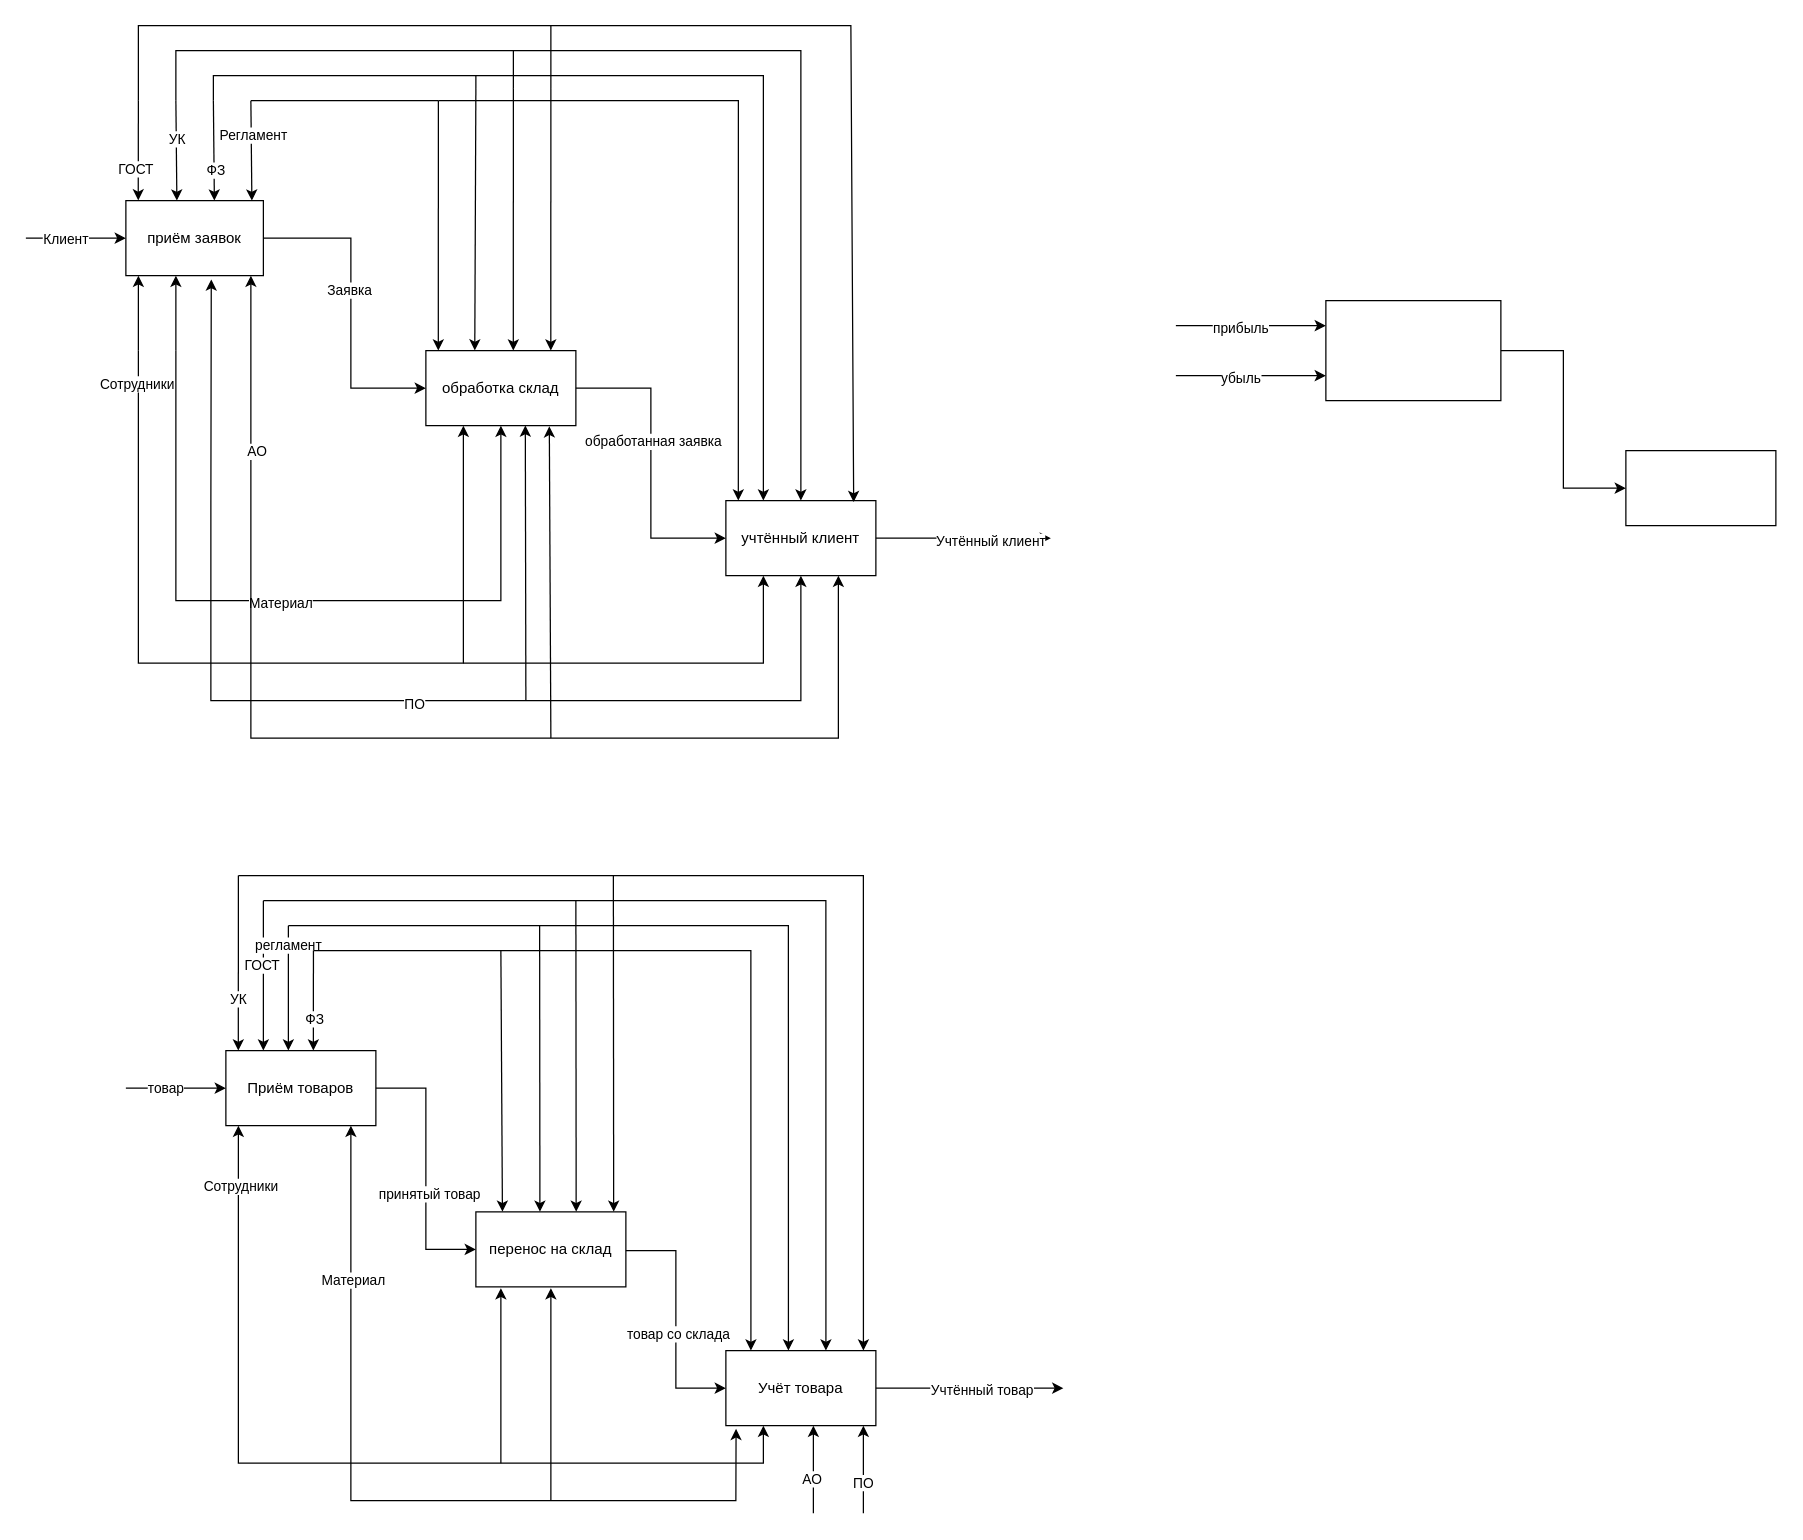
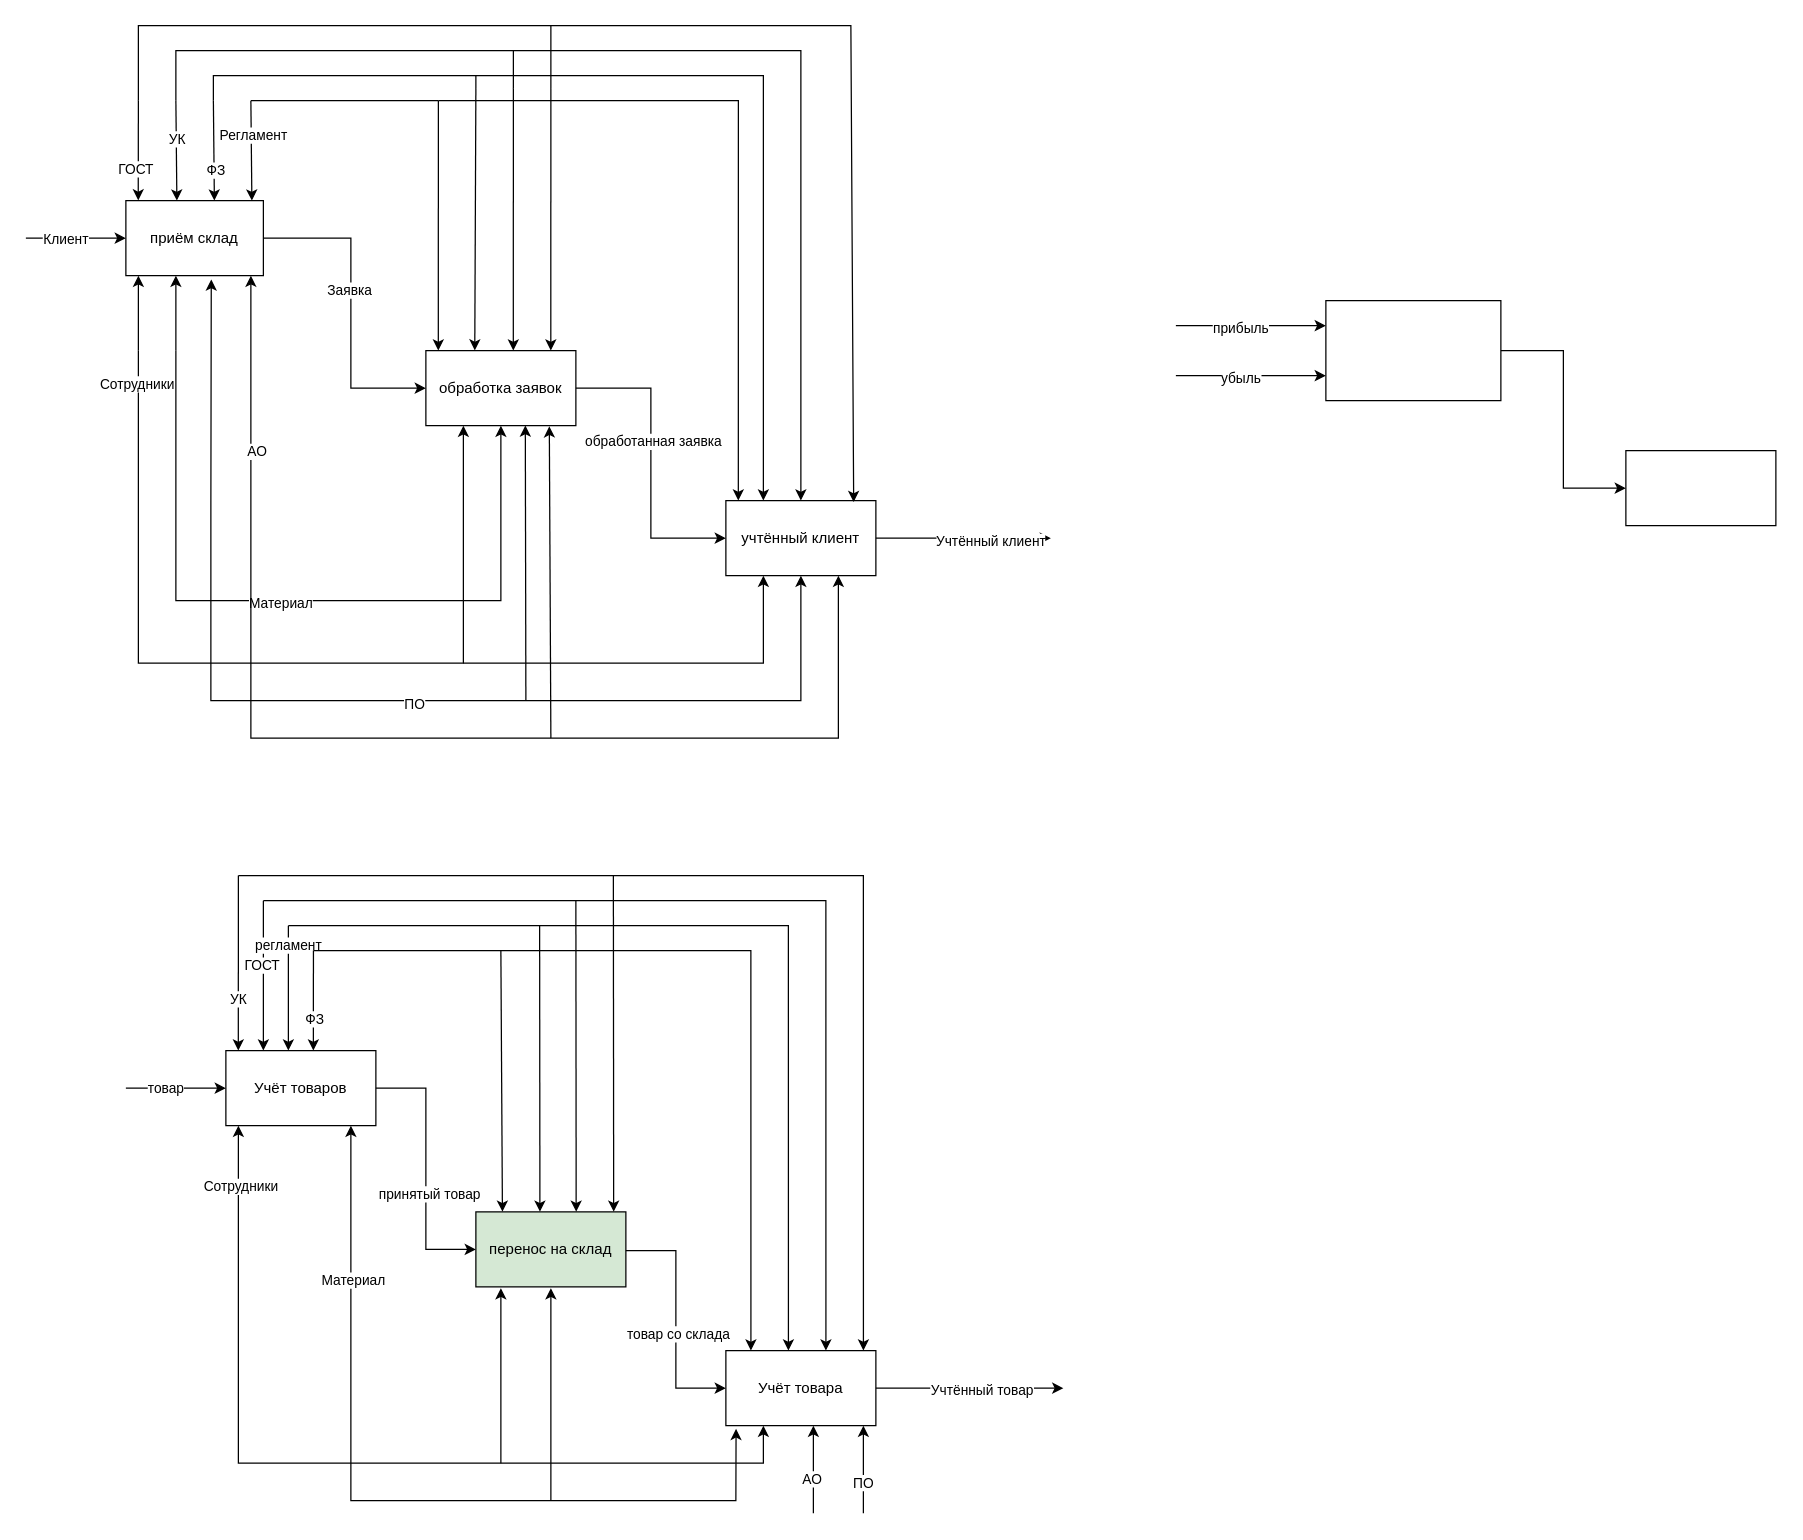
node "приём заявок": label "приём заявок" -> "приём склад"
node "обработка склад": label "обработка склад" -> "обработка заявок"
node "Приём товаров": label "Приём товаров" -> "Учёт товаров"
node "перенос на склад": fillcolor #ffffff -> #d5e8d4
